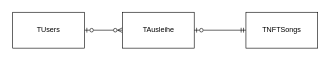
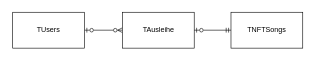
node "TNFTSongs": moved (282, 30) -> (267, 30)
